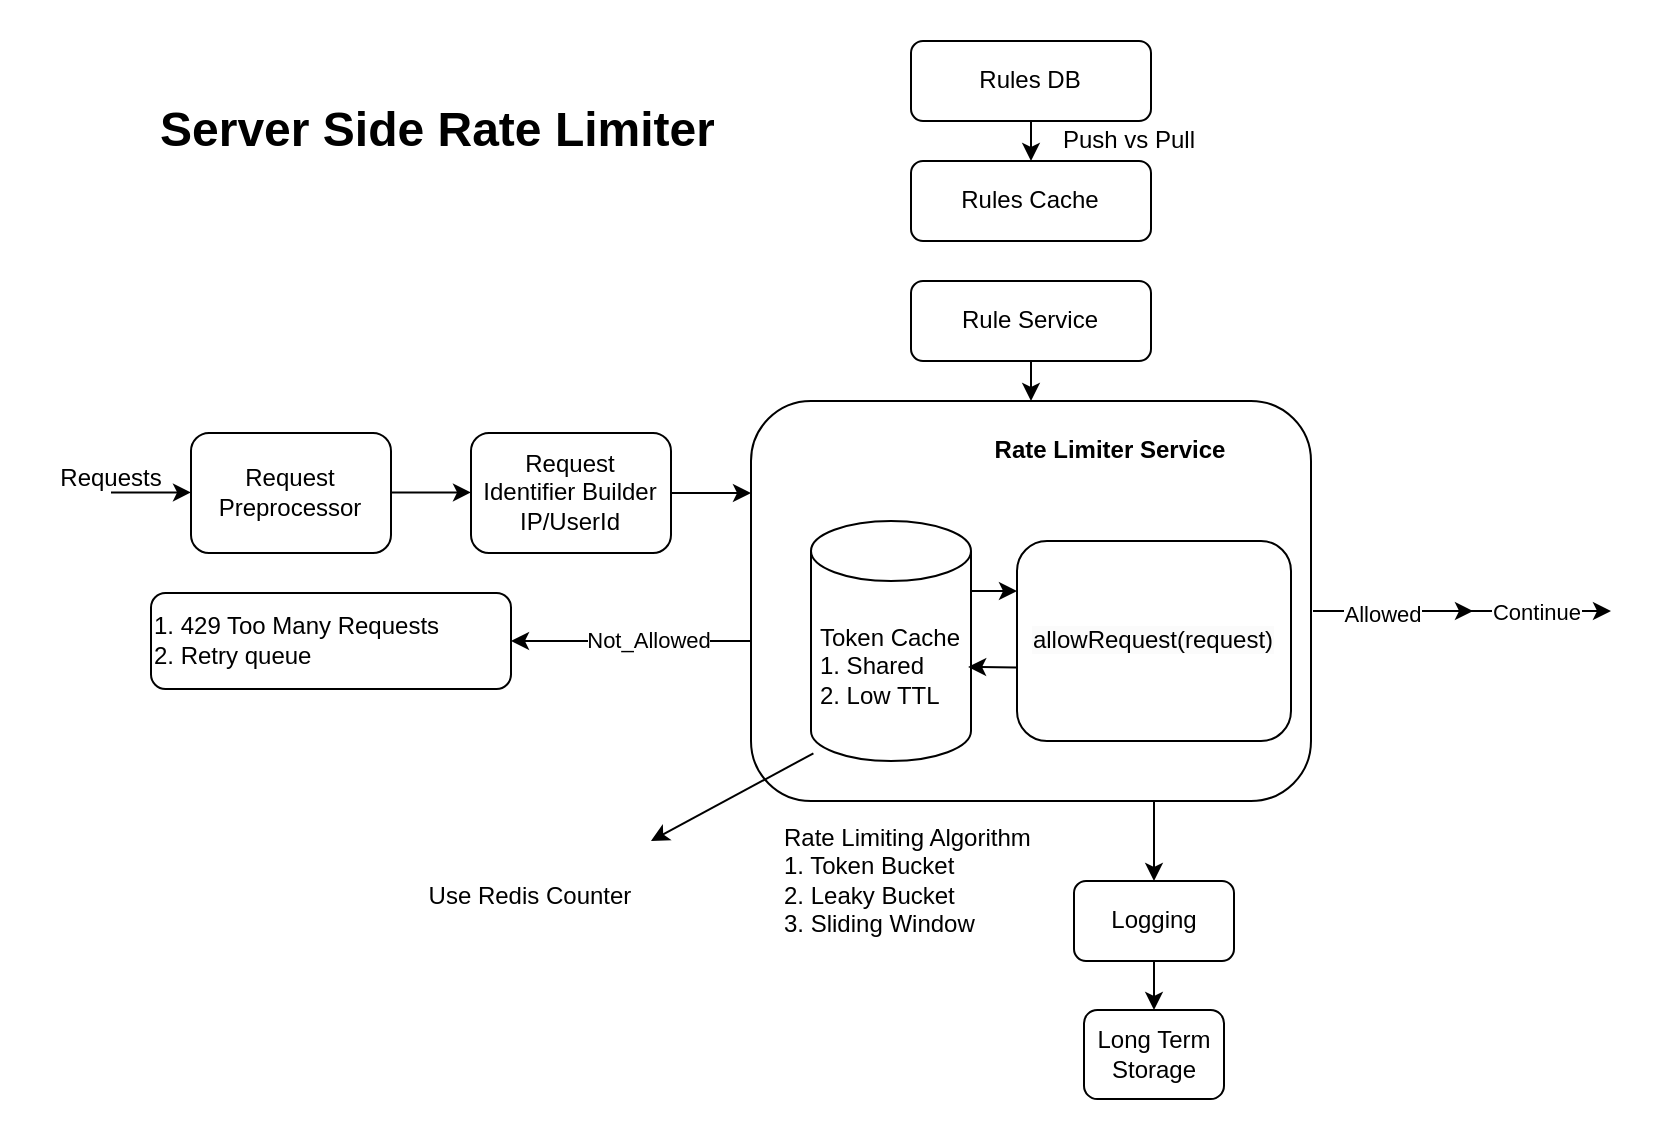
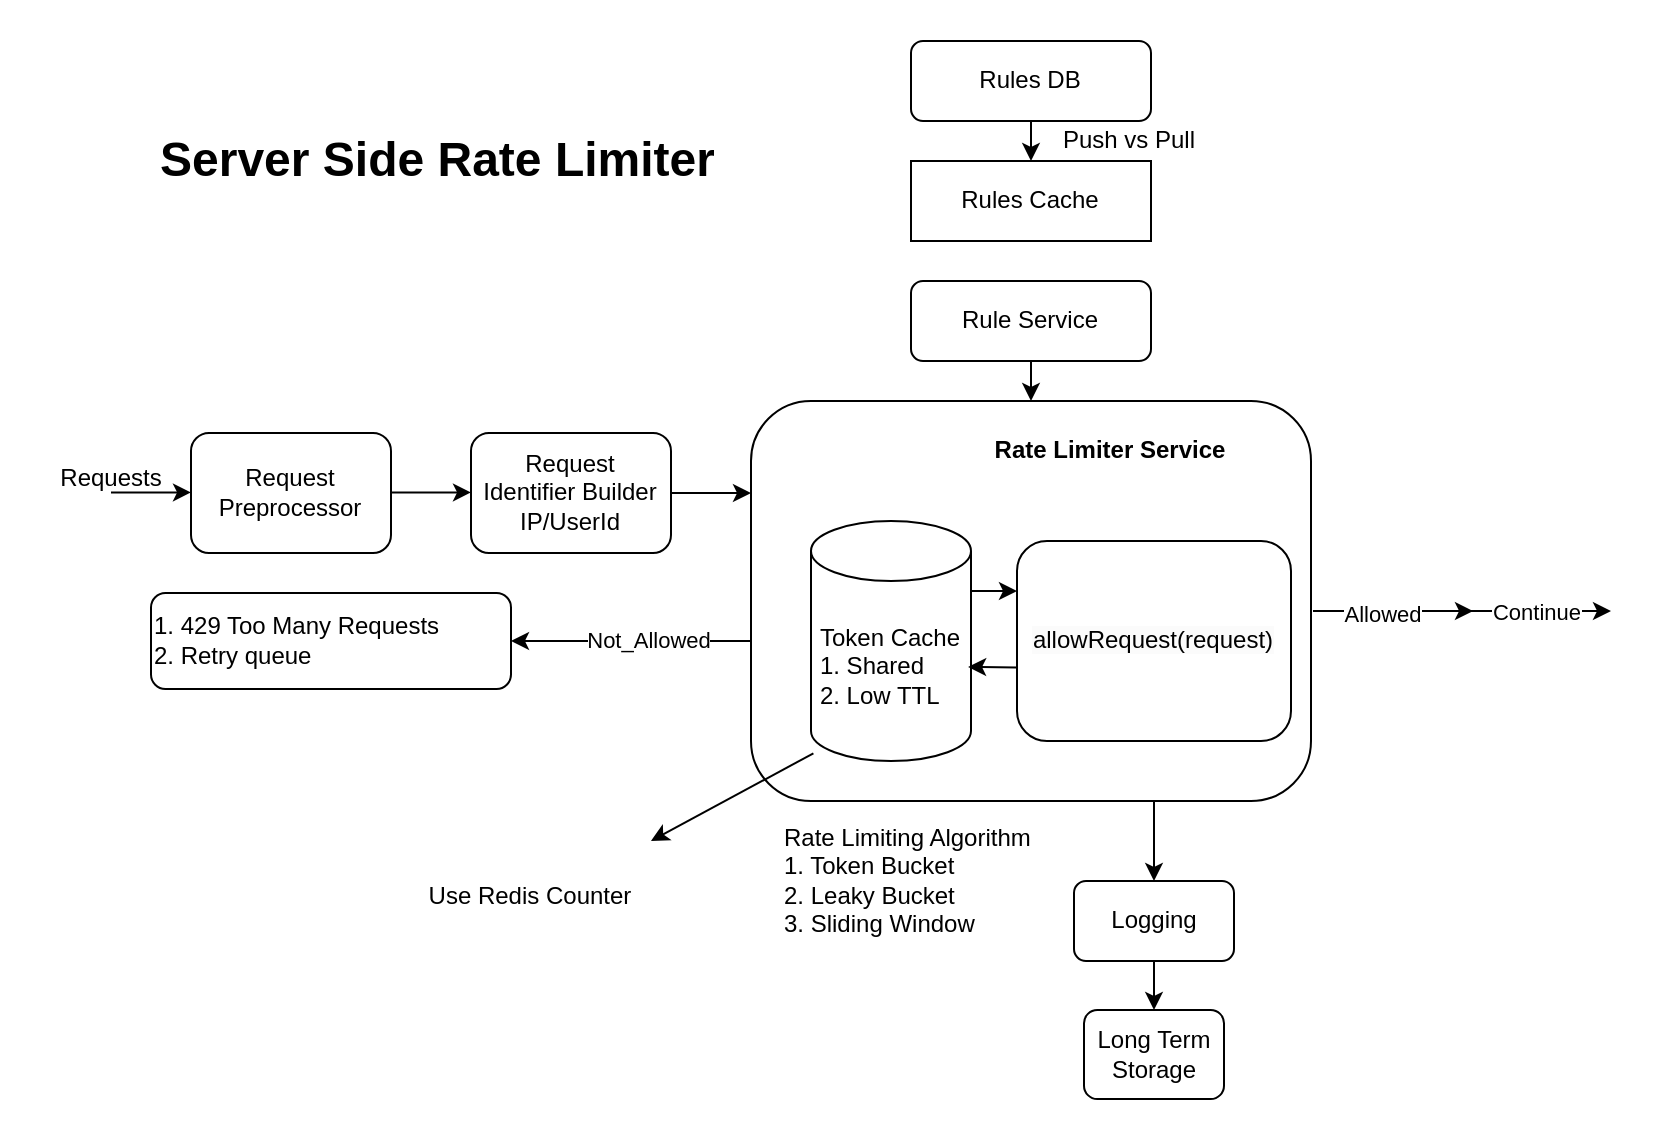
node "Server Side Rate Limiter": moved (451, 161) -> (451, 191)
node "Rules Cache": shape rounded rectangle -> rectangle
